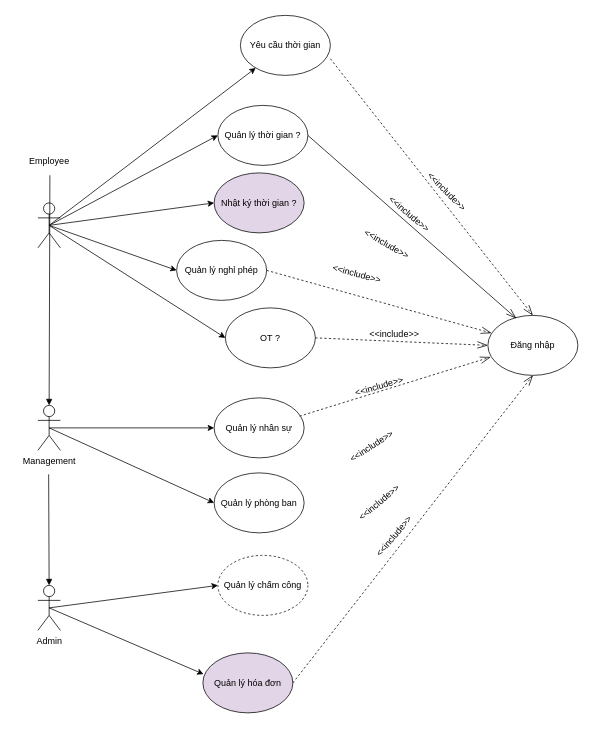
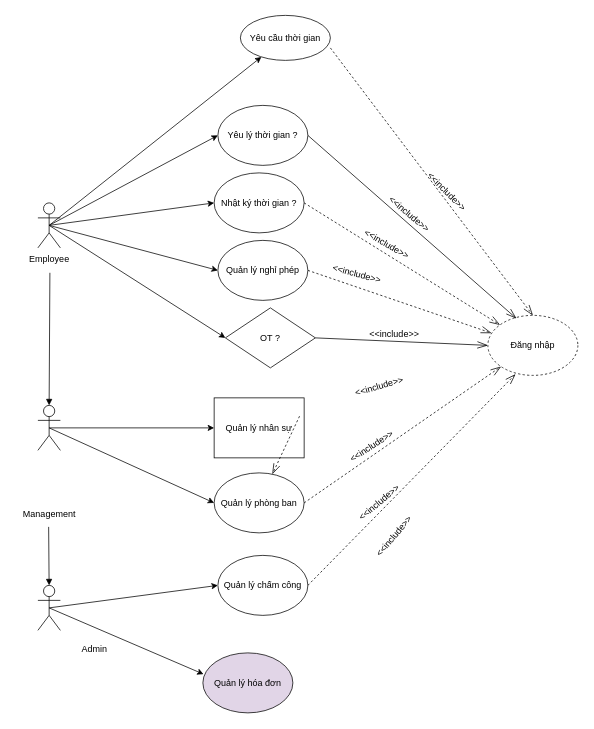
node "Yêu cầu thời gian": size 90x60 -> 90x45
node "Quản lý thời gian ?": label "Quản lý thời gian ?" -> "Yêu lý thời gian ?"
node "Employee": moved (49, 162) -> (49, 259)
node "Nhật ký thời gian ?": fillcolor #e1d5e7 -> #ffffff
edge "Nhật ký thời gian ?" -> "Đăng nhập": added
node "Quản lý nghỉ phép": moved (222, 270) -> (263, 270)
node "OT ?": shape ellipse -> diamond
edge "OT ?" -> "Đăng nhập": style dashed -> solid
node "Đăng nhập": style solid -> dashed
edge "Quản lý nhân sự" -> "Đăng nhập": now "Quản lý nhân sự" -> "Quản lý phòng ban"
node "Quản lý nhân sự": shape ellipse -> rectangle
edge "Quản lý phòng ban" -> "Đăng nhập": added
node "Management": moved (49, 462) -> (49, 514)
edge "Quản lý chấm công" -> "Đăng nhập": added
edge "Quản lý hóa đơn" -> "Đăng nhập": removed
node "Quản lý chấm công": style dashed -> solid
node "Admin": moved (49, 642) -> (94, 649)
